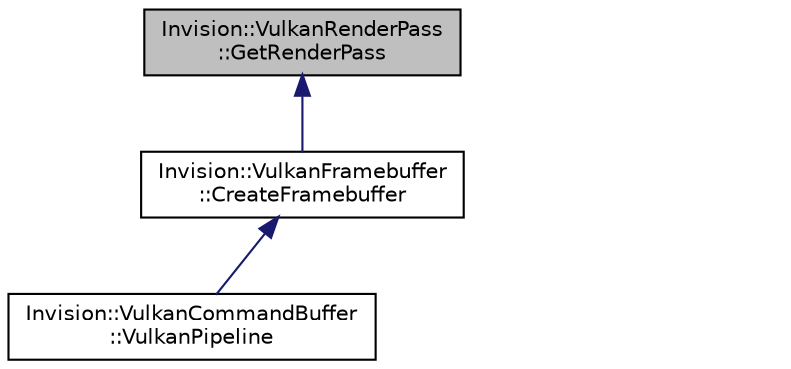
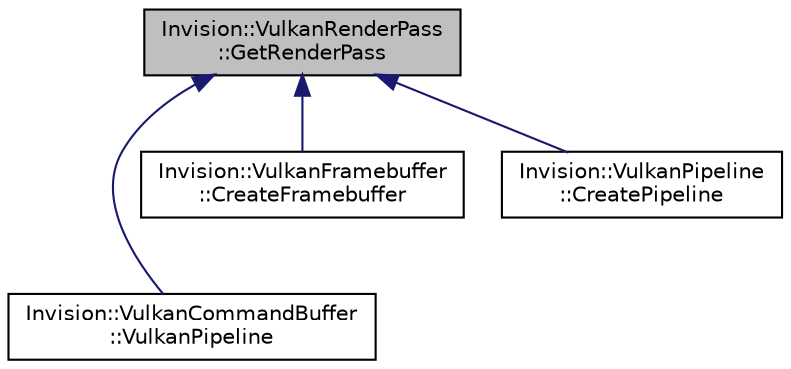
node "Invision::VulkanPipeline ::CreatePipeline": added
edge "Invision::VulkanCommandBuffer ::VulkanPipeline" -> "Invision::VulkanFramebuffer ::CreateFramebuffer": now "Invision::VulkanCommandBuffer ::VulkanPipeline" -> "Invision::VulkanRenderPass ::GetRenderPass"
